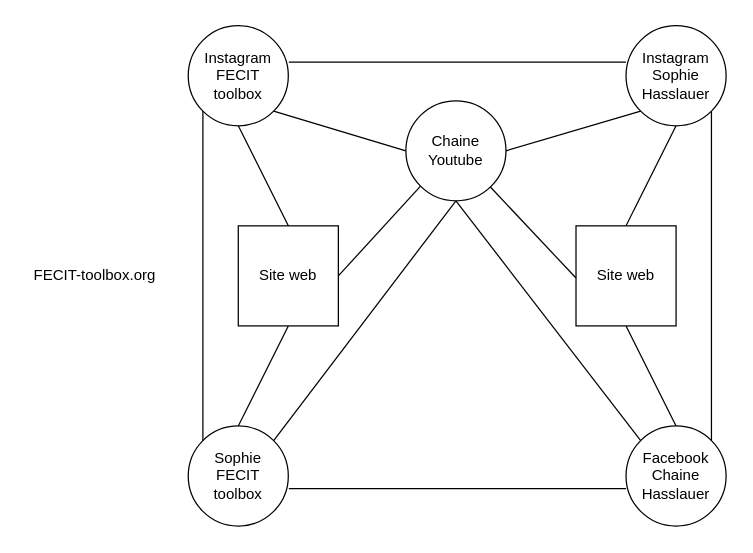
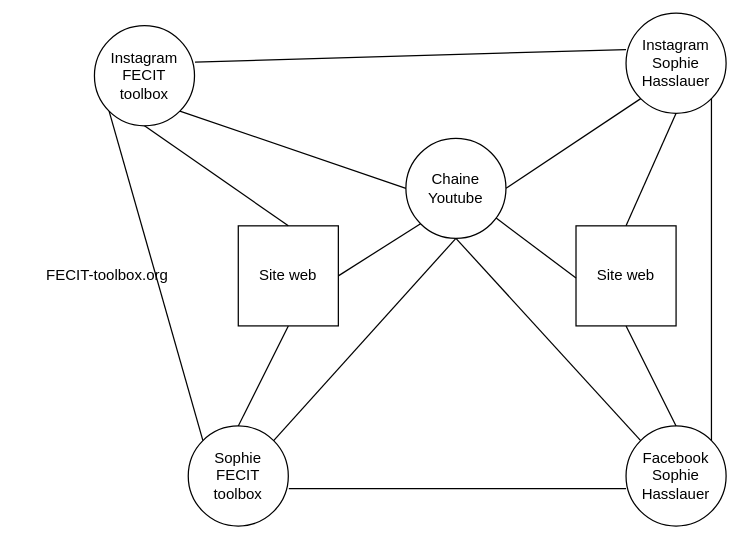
node "Instagram FECIT toolbox": moved (238, 76) -> (144, 76)
node "Instagram Sophie Hasslauer": moved (676, 76) -> (676, 63)
node "Chaine Youtube": moved (456, 151) -> (456, 188)
node "FECIT-toolbox.org": moved (94, 276) -> (107, 276)
node "Facebook Chaine Hasslauer": label "Facebook Chaine Hasslauer" -> "Facebook Sophie Hasslauer"
